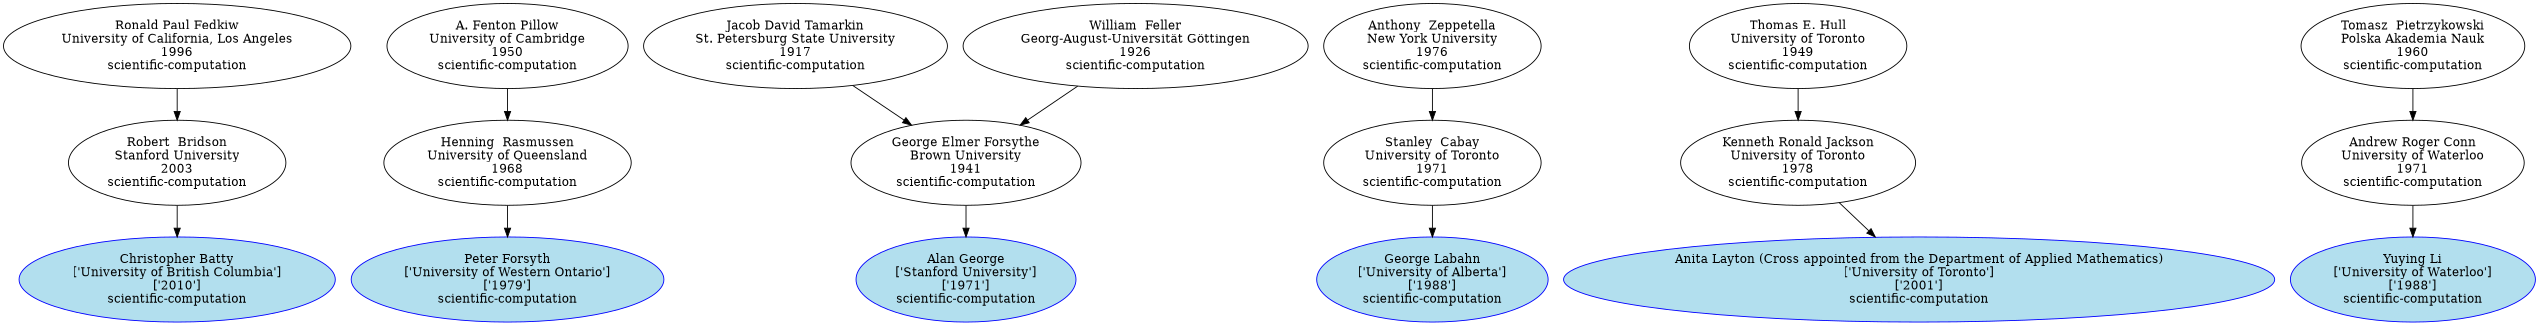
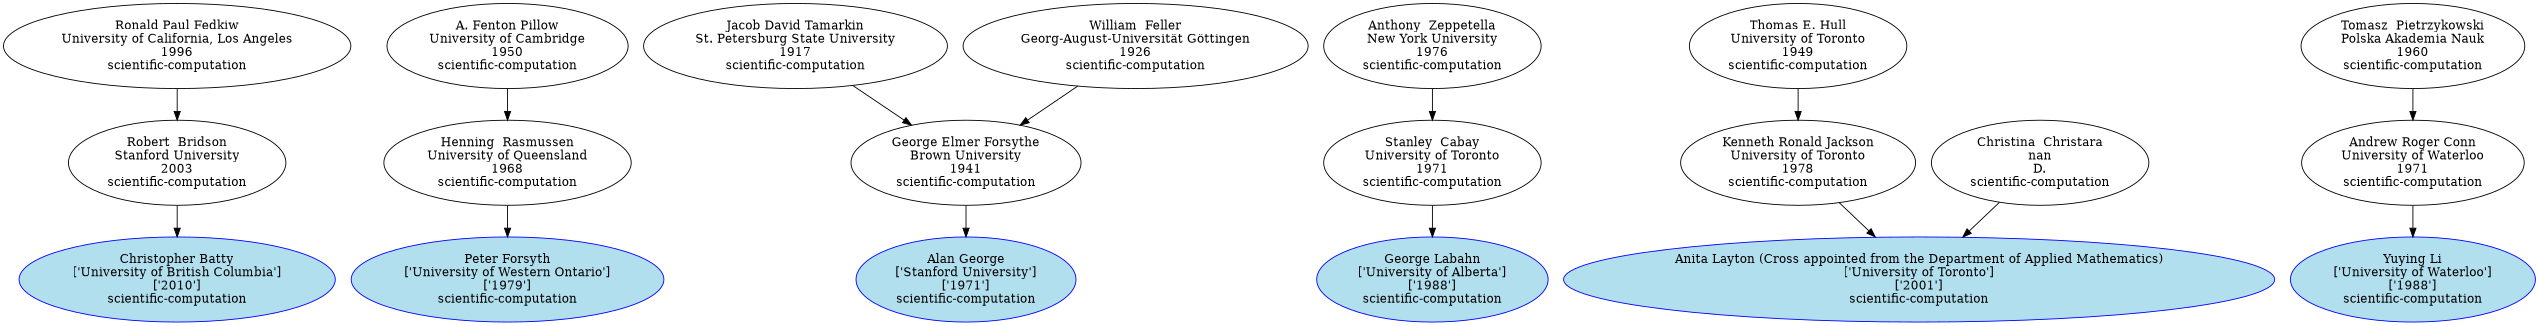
node "Christina  Christara nan D. scientific-computation": added
